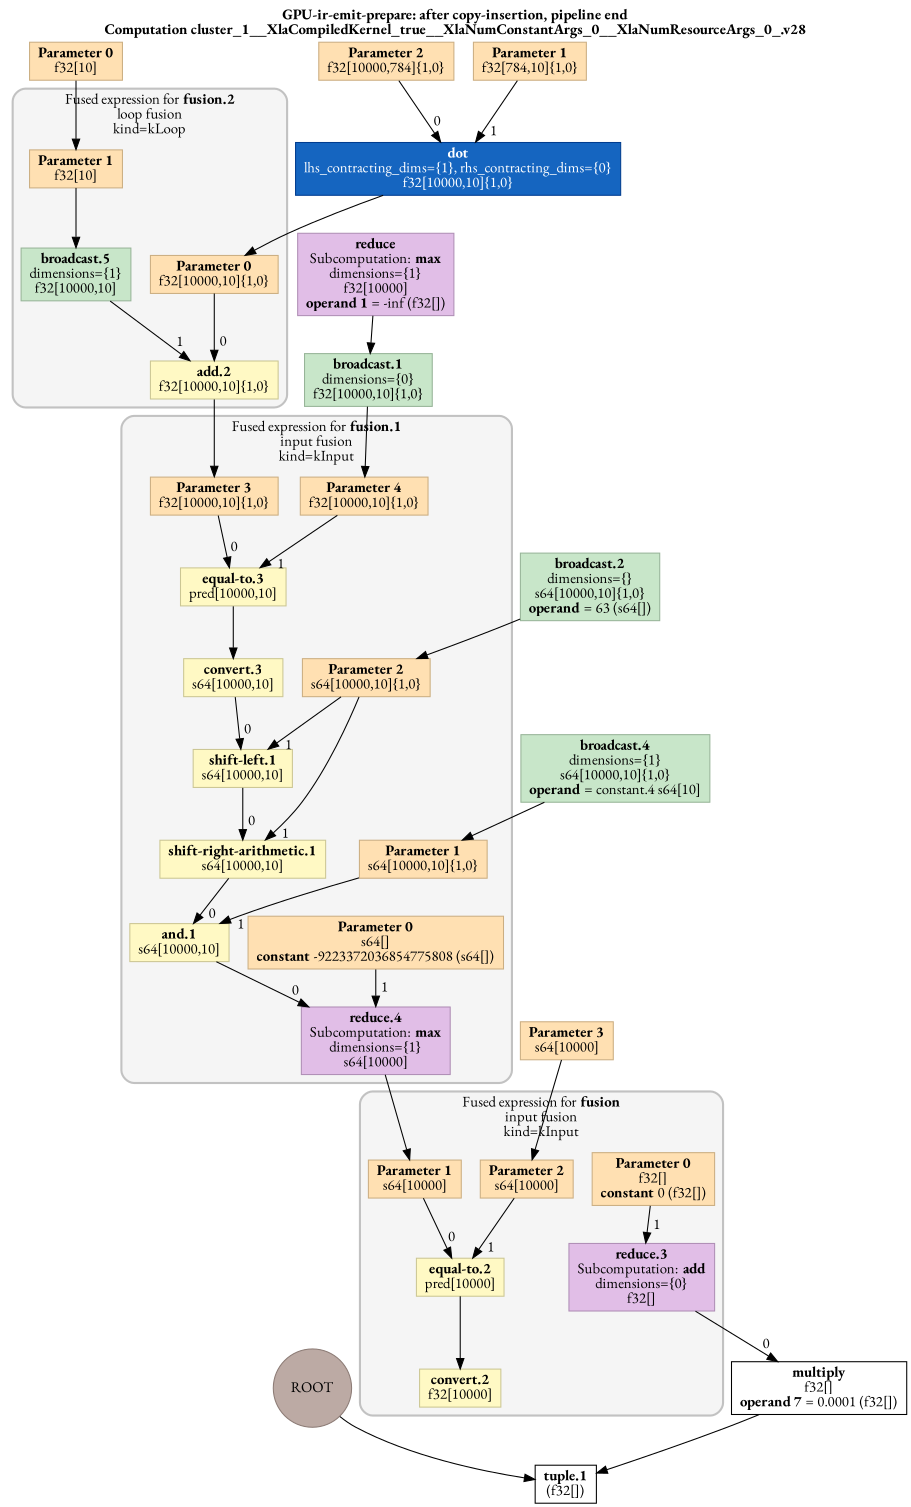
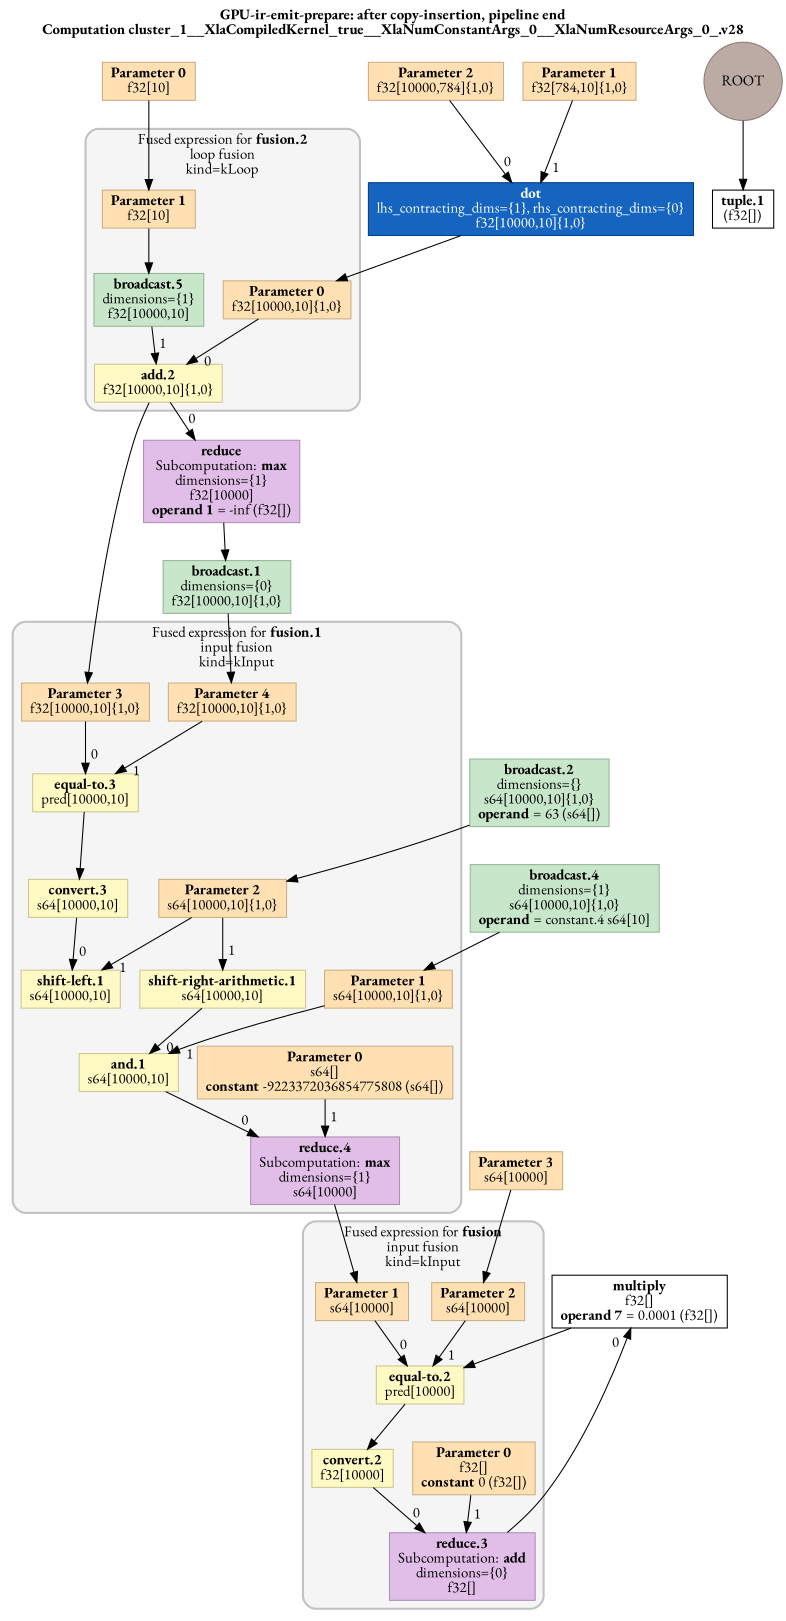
edge "add.2" -> "reduce": added
edge "shift-left.1" -> "shift-right-arithmetic.1": removed
edge "multiply" -> "tuple.1": now "multiply" -> "equal-to.2"
edge "convert.2" -> "reduce.3": added
